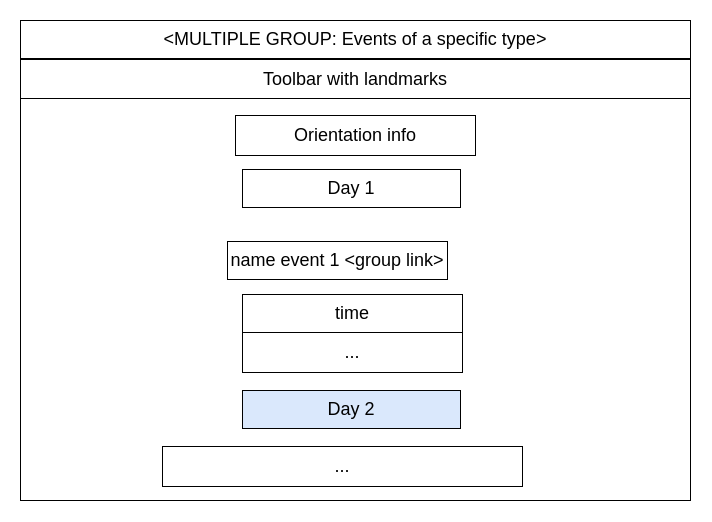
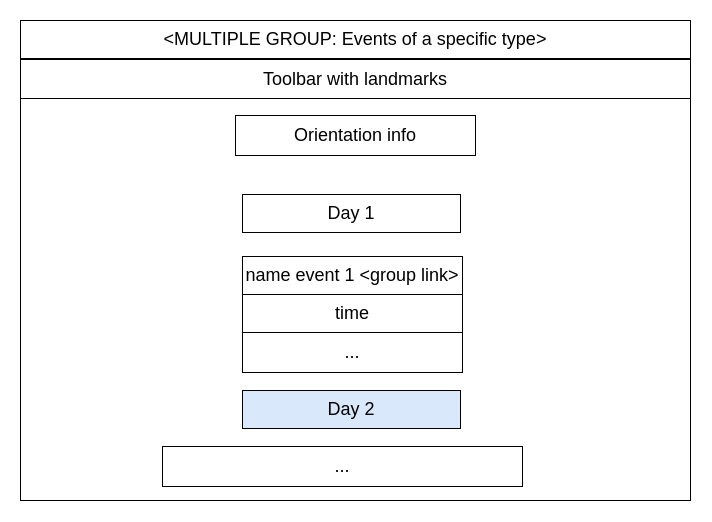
node "Day 1": moved (352, 189) -> (352, 214)
node "name event 1 <group link>": moved (338, 261) -> (353, 276)
